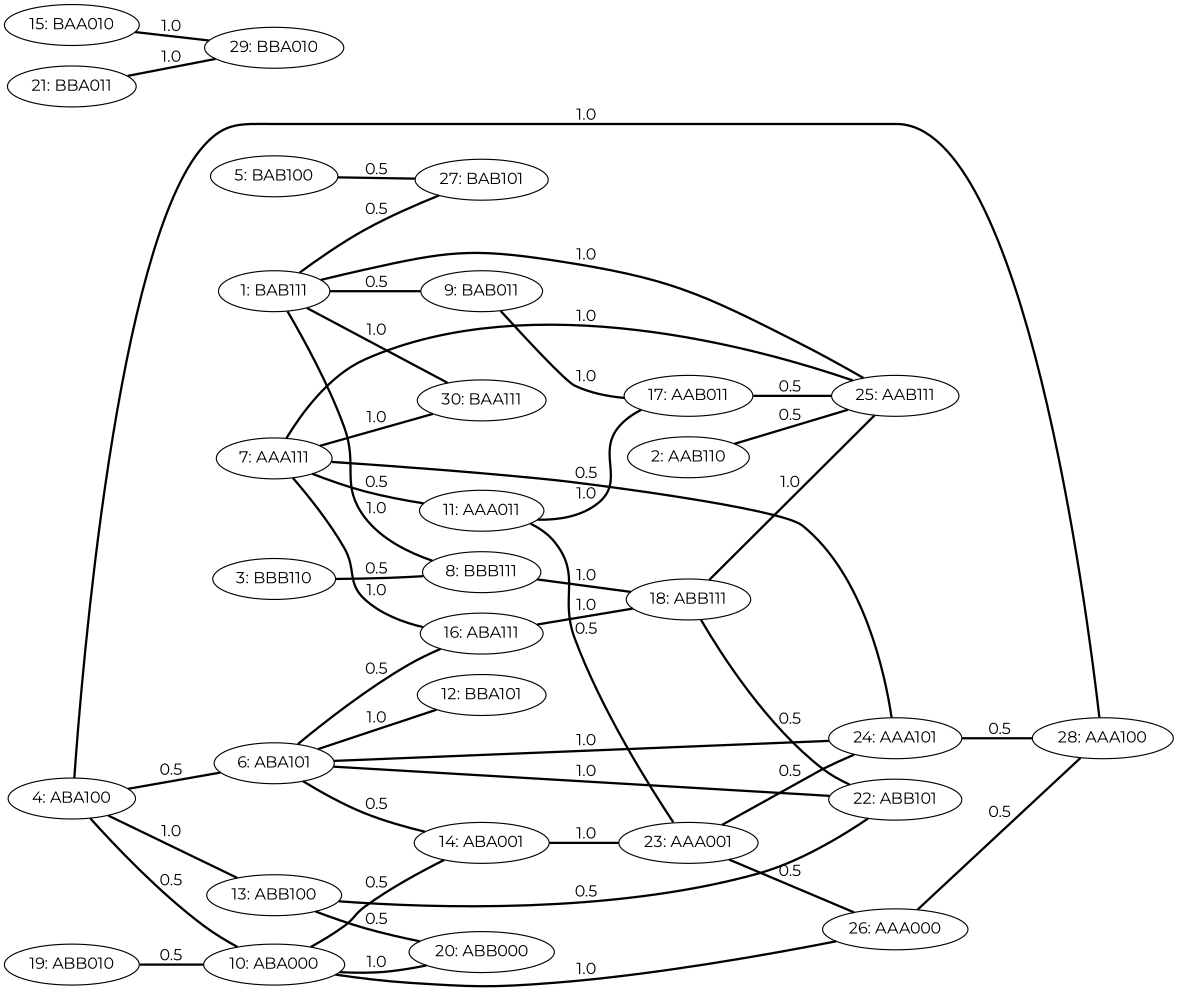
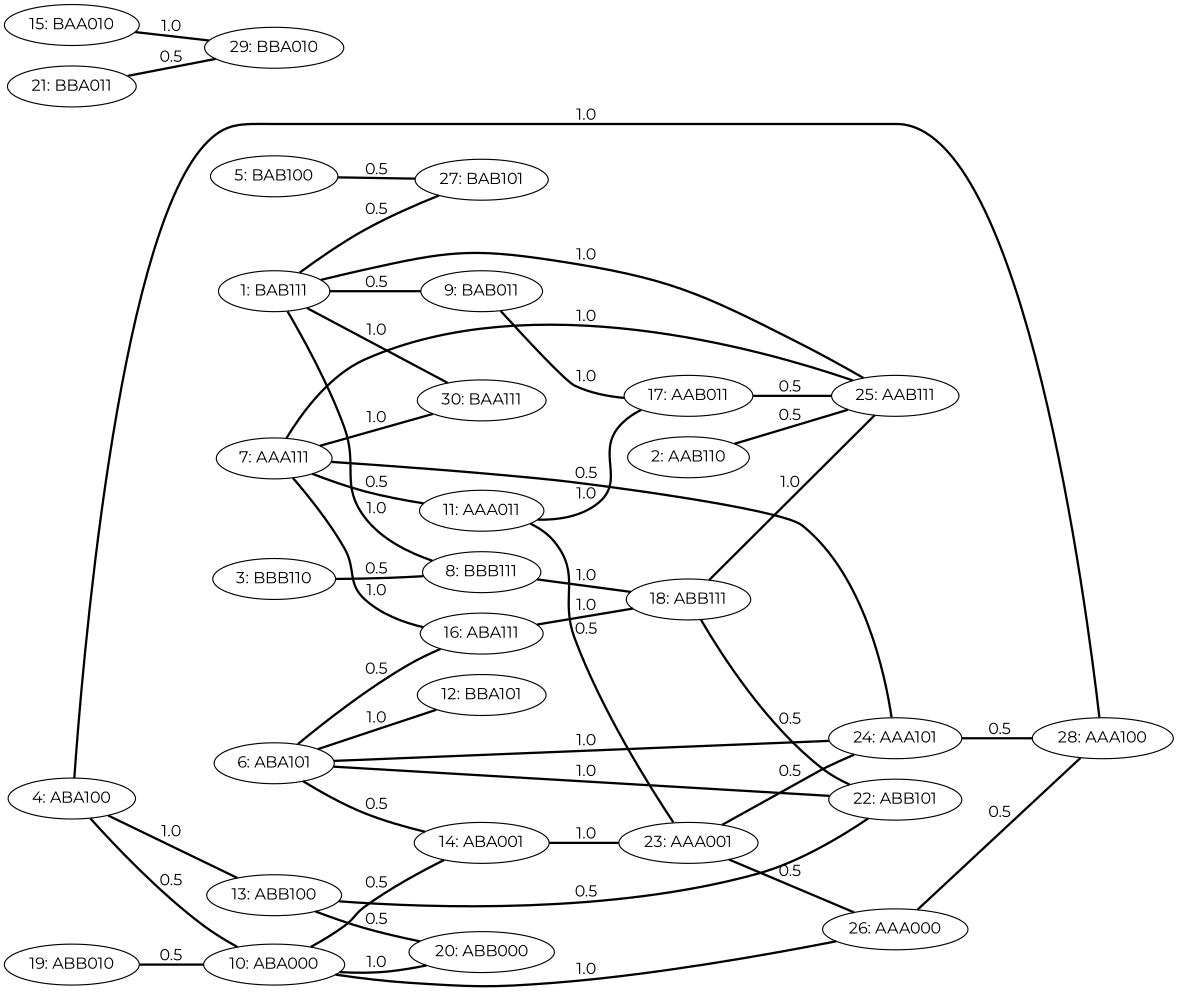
edge "29: BBA010" -- "21: BBA011": label "1.0" -> "0.5"
edge "6: ABA101" -- "4: ABA100": removed, label "0.5"
